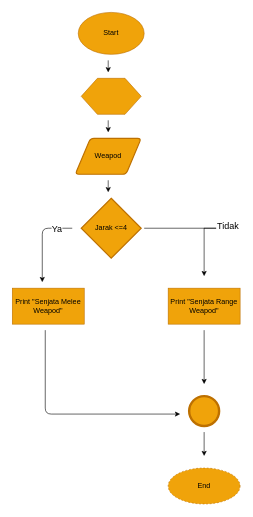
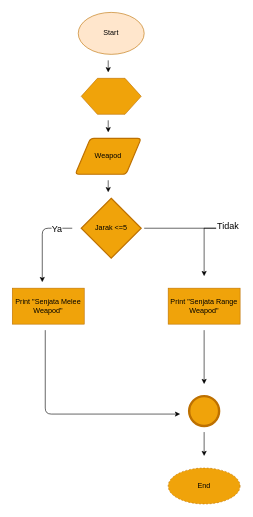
node "Start": fillcolor #f0a30a -> #ffe6cc
node "Jarak <=4": label "Jarak <=4" -> "Jarak <=5"
